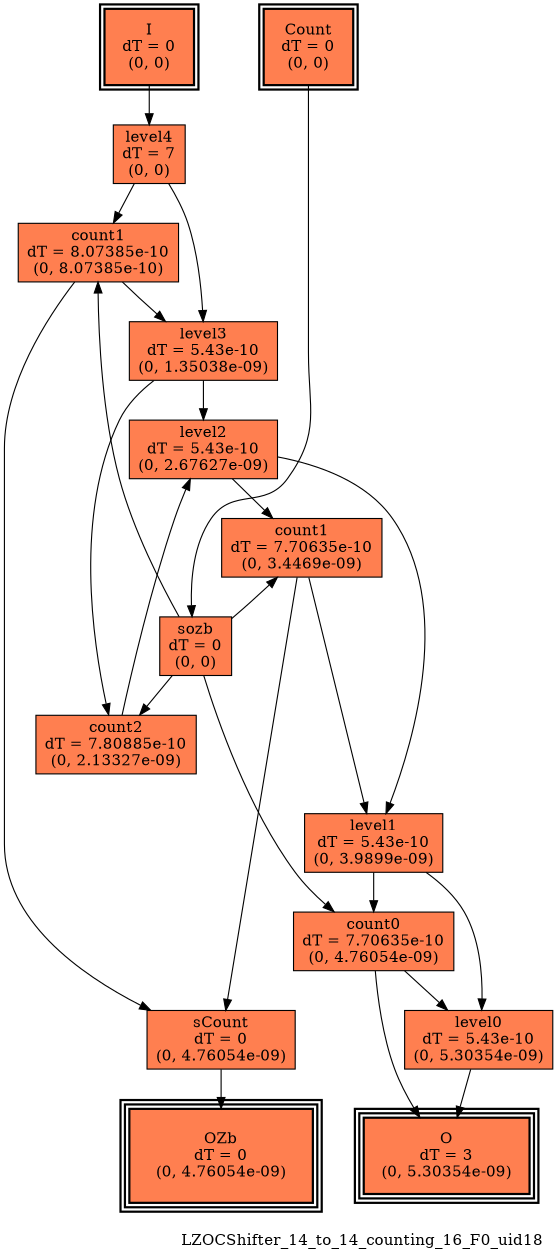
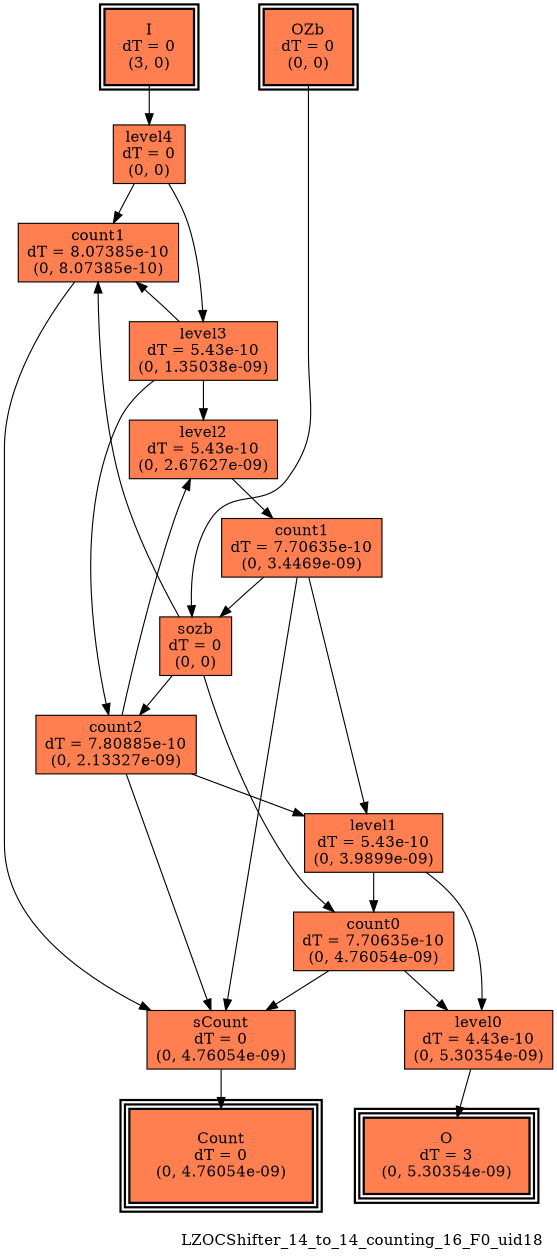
node "I dT = 0 (0, 0)": label "I dT = 0 (0, 0)" -> "I dT = 0 (3, 0)"
node "Count dT = 0 (0, 0)": label "Count dT = 0 (0, 0)" -> "OZb dT = 0 (0, 0)"
node "level4 dT = 7 (0, 0)": label "level4 dT = 7 (0, 0)" -> "level4 dT = 0 (0, 0)"
edge "count1 dT = 8.07385e-10 (0, 8.07385e-10)" -> "level3 dT = 5.43e-10 (0, 1.35038e-09)": reversed
edge "level2 dT = 5.43e-10 (0, 2.67627e-09)" -> "level1 dT = 5.43e-10 (0, 3.9899e-09)": now "count2 dT = 7.80885e-10 (0, 2.13327e-09)" -> "level1 dT = 5.43e-10 (0, 3.9899e-09)"
edge "sozb dT = 0 (0, 0)" -> "count1 dT = 7.70635e-10 (0, 3.4469e-09)": reversed
edge "count2 dT = 7.80885e-10 (0, 2.13327e-09)" -> "sCount dT = 0 (0, 4.76054e-09)": added
node "level0 dT = 5.43e-10 (0, 5.30354e-09)": label "level0 dT = 5.43e-10 (0, 5.30354e-09)" -> "level0 dT = 4.43e-10 (0, 5.30354e-09)"
edge "count0 dT = 7.70635e-10 (0, 4.76054e-09)" -> "O dT = 3 (0, 5.30354e-09)": now "count0 dT = 7.70635e-10 (0, 4.76054e-09)" -> "sCount dT = 0 (0, 4.76054e-09)"
node "OZb dT = 0 (0, 4.76054e-09)": label "OZb dT = 0 (0, 4.76054e-09)" -> "Count dT = 0 (0, 4.76054e-09)"
